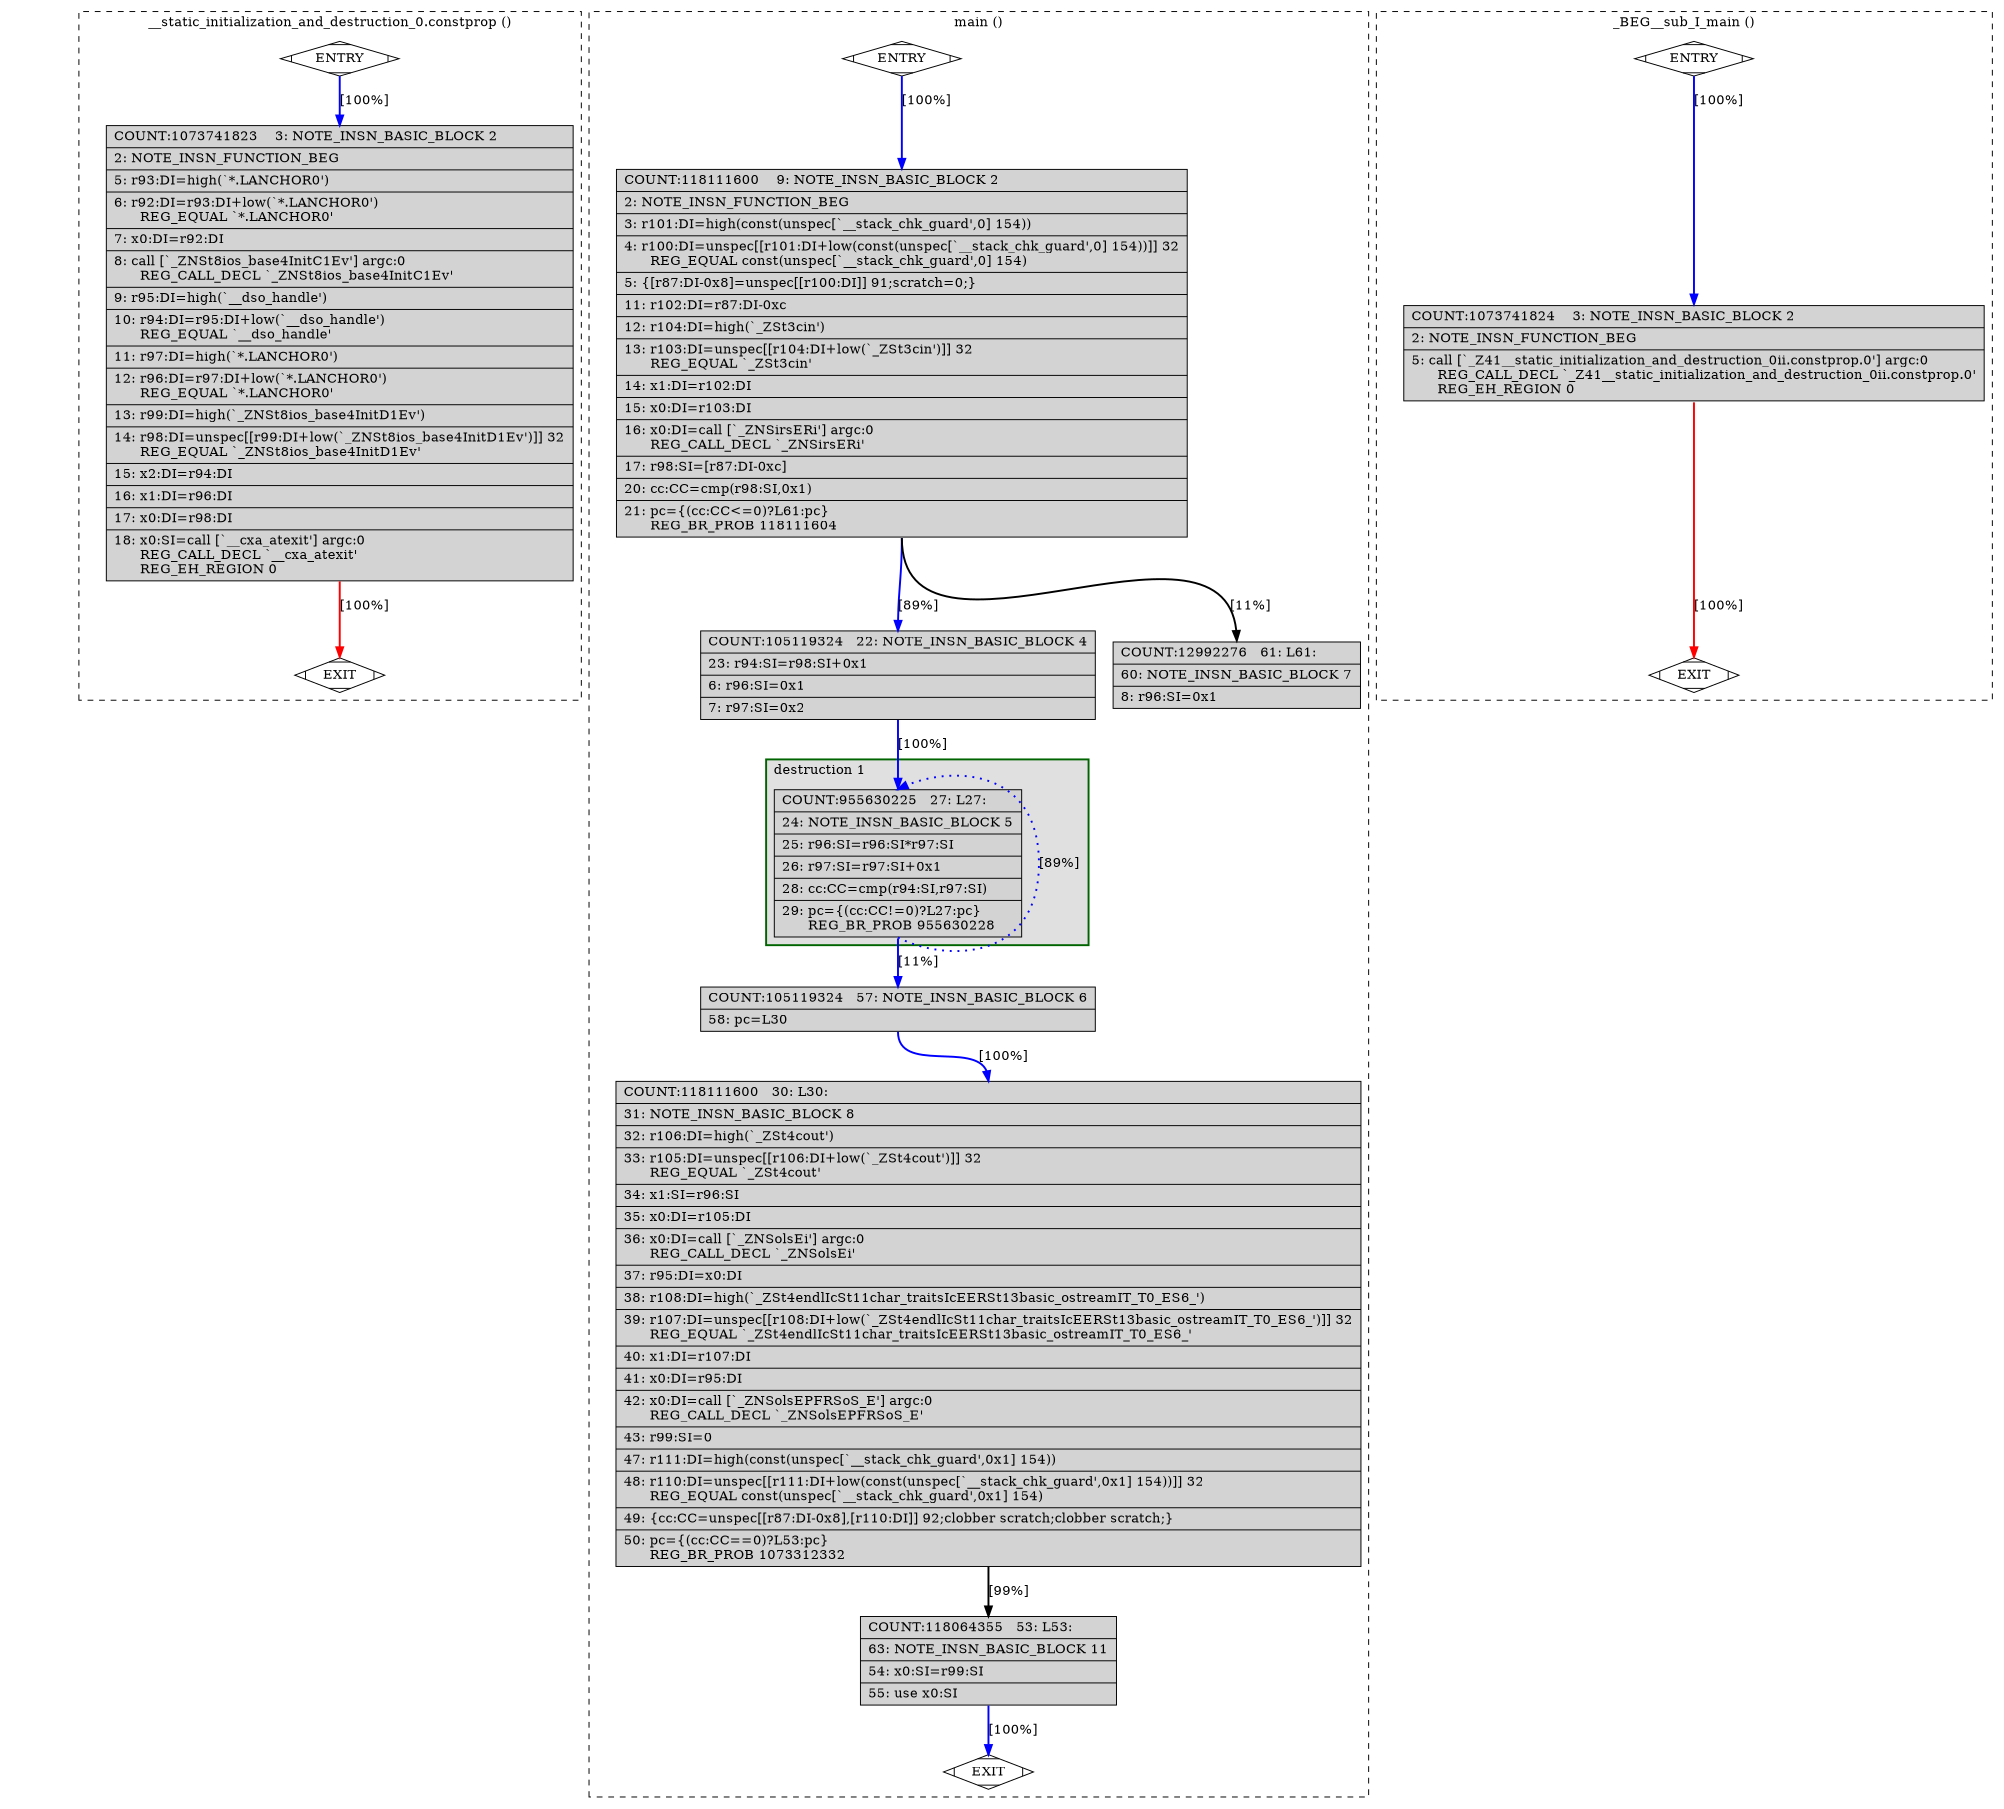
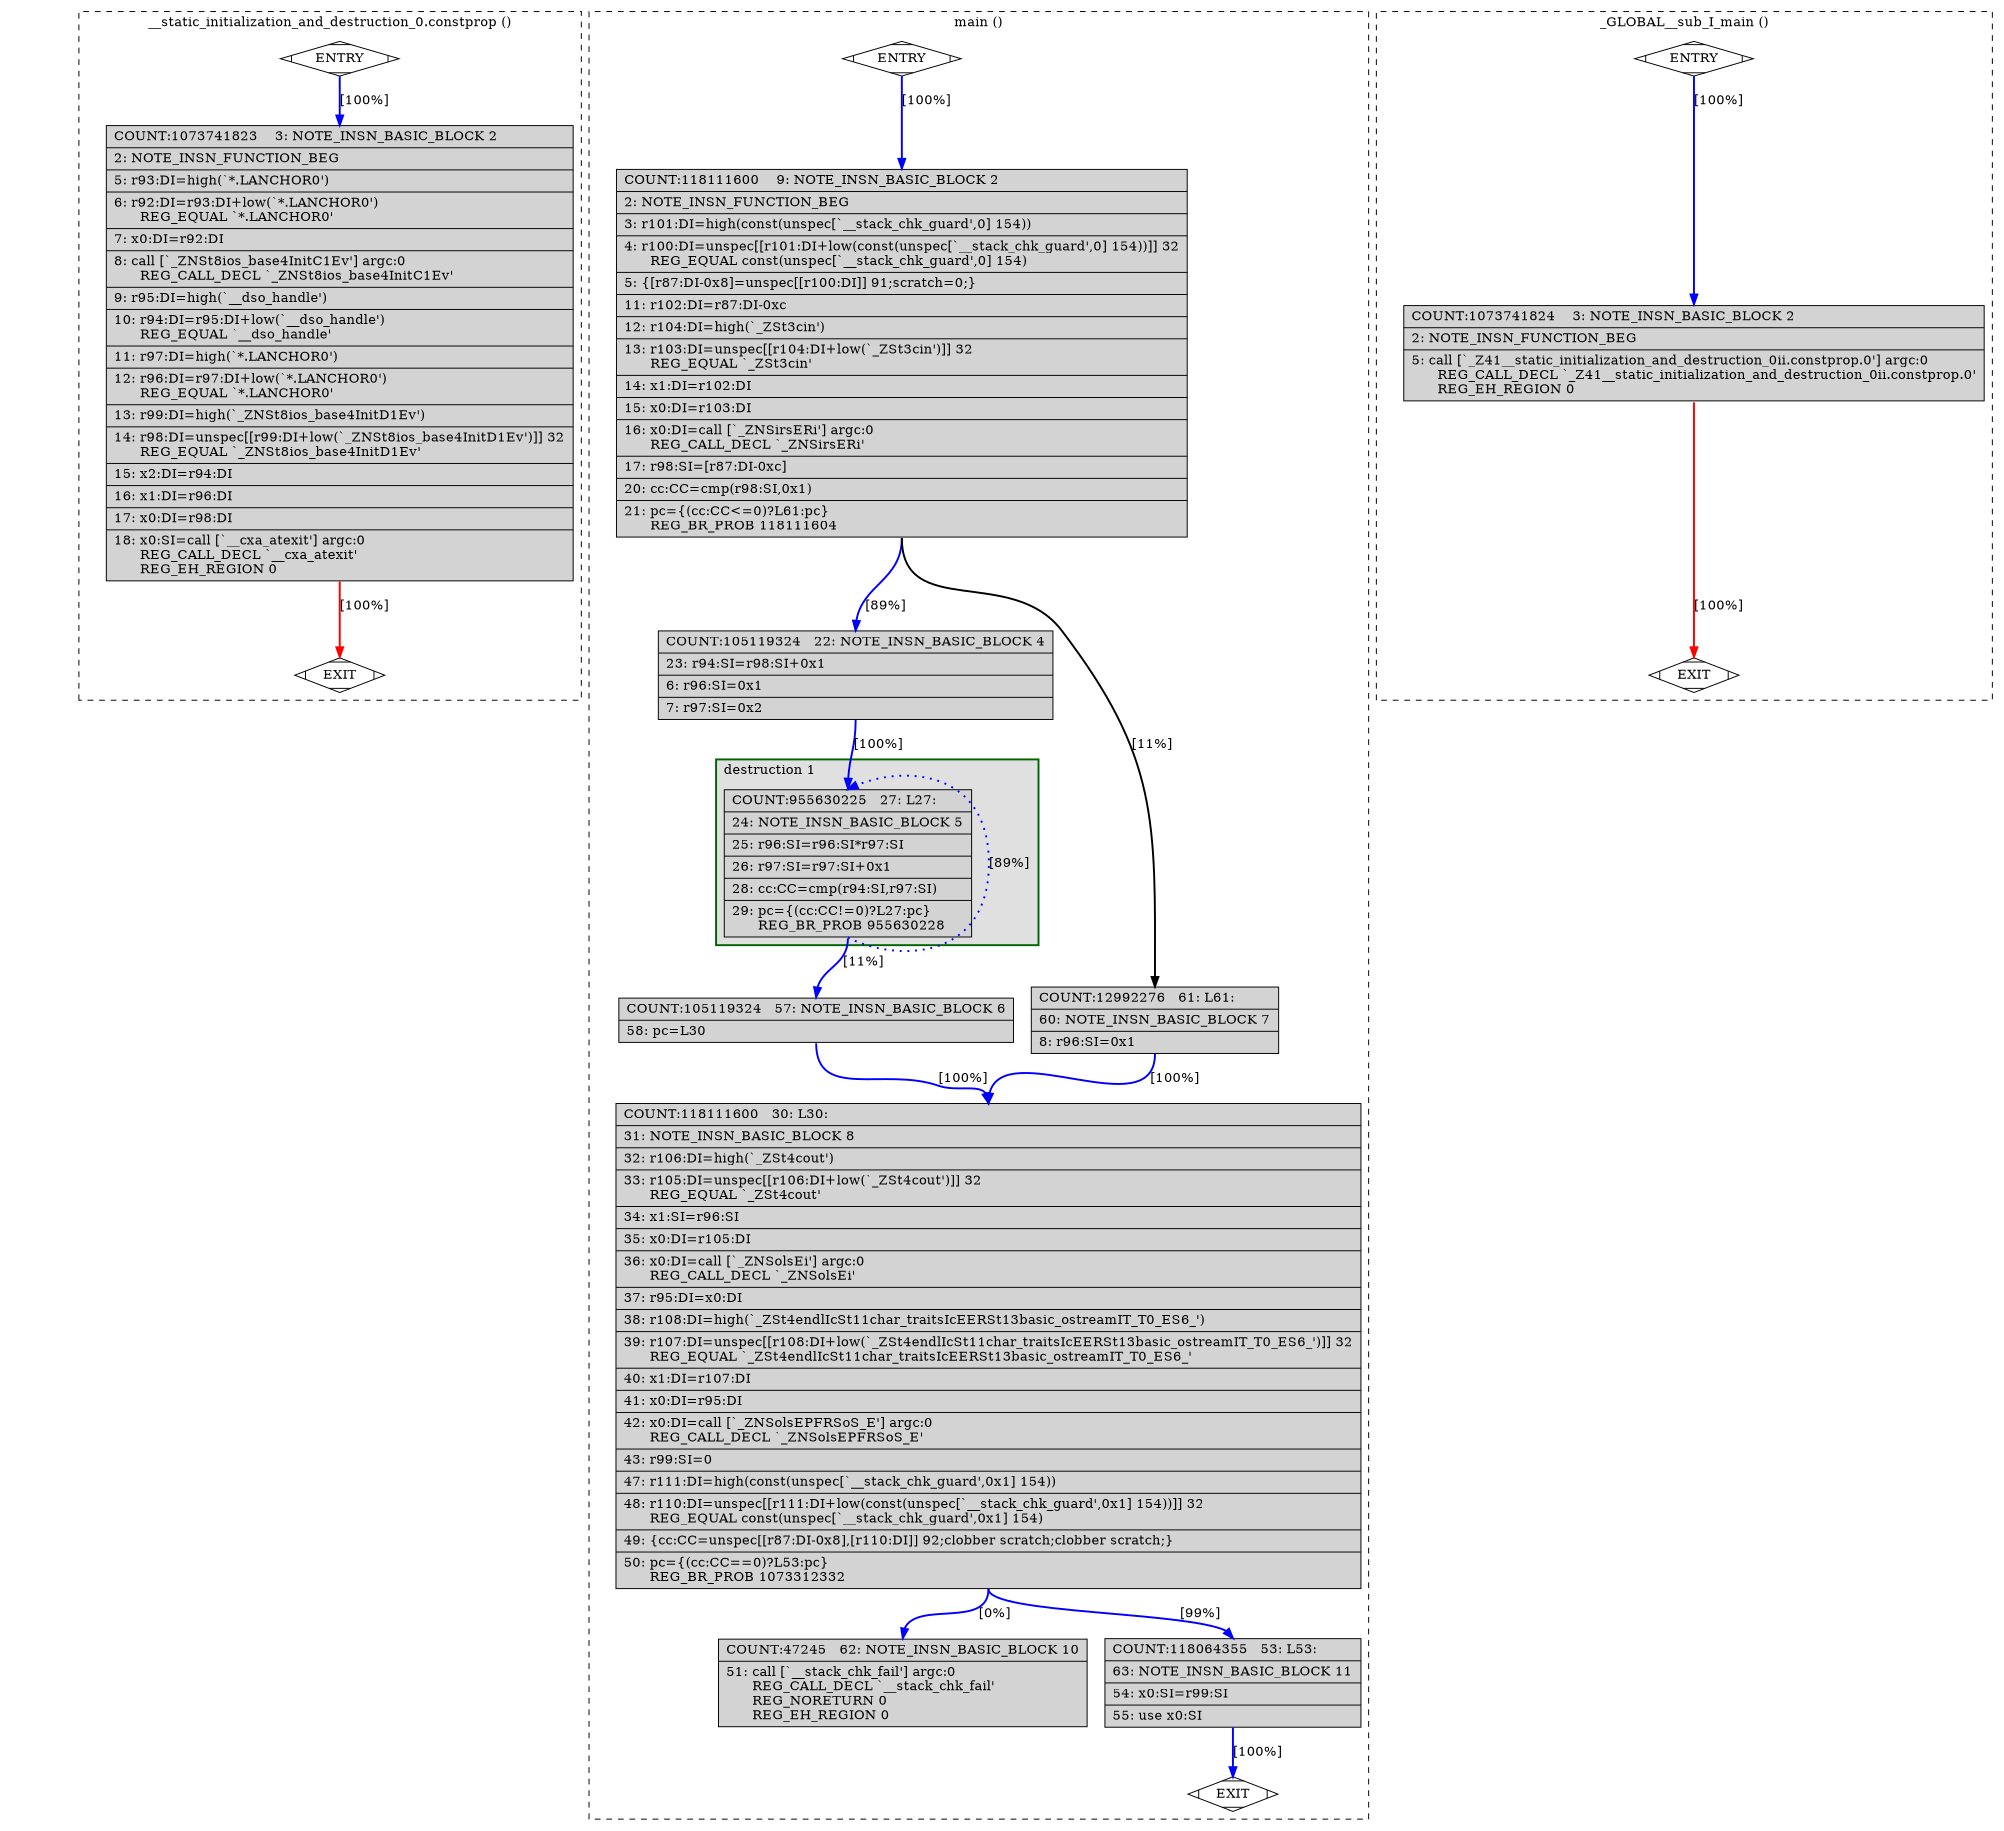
cluster "_BEG__sub_I_main ()": label "_BEG__sub_I_main ()" -> "_GLOBAL__sub_I_main ()"
edge "COUNT:12992276   61: L61:" -> "COUNT:118111600   30: L30:": added, label "[100%]"
edge "COUNT:118111600   30: L30:" -> "COUNT:118064355   53: L53:": color black -> blue
node "COUNT:47245   62: NOTE_INSN_BASIC_BLOCK 10": added
